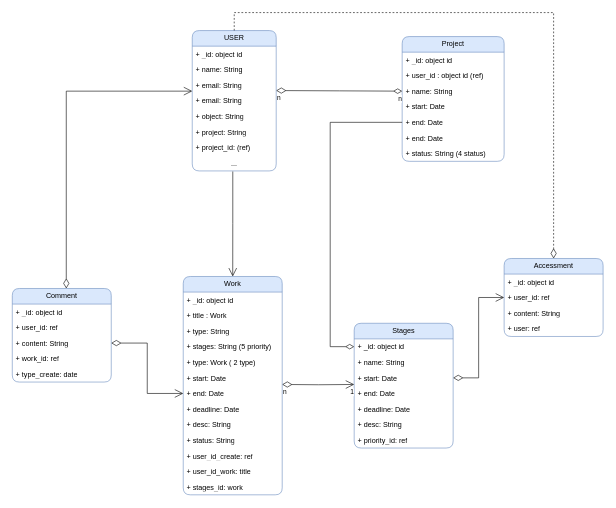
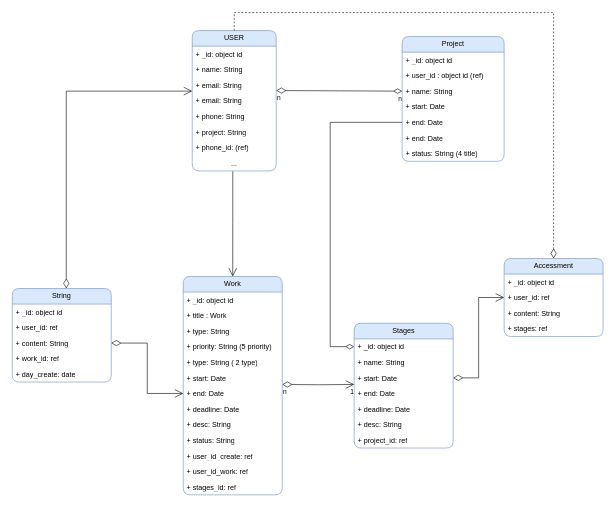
node "+ object: String": label "+ object: String" -> "+ phone: String"
node "+ project_id: (ref)": label "+ project_id: (ref)" -> "+ phone_id: (ref)"
node "+ status: String (4 status)": label "+ status: String (4 status)" -> "+ status: String (4 title)"
node "Comment": label "Comment" -> "String"
node "+ user: ref": label "+ user: ref" -> "+ stages: ref"
node "+ stages: String (5 priority)": label "+ stages: String (5 priority)" -> "+ priority: String (5 priority)"
node "+ type: Work ( 2 type)": label "+ type: Work ( 2 type)" -> "+ type: String ( 2 type)"
node "+ type_create: date": label "+ type_create: date" -> "+ day_create: date"
node "+ priority_id: ref": label "+ priority_id: ref" -> "+ project_id: ref"
node "+ user_id_work: title": label "+ user_id_work: title" -> "+ user_id_work: ref"
node "+ stages_id: work": label "+ stages_id: work" -> "+ stages_id: ref"
